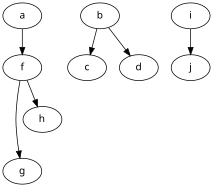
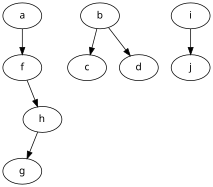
edge "f" -> "g": now "h" -> "g"
